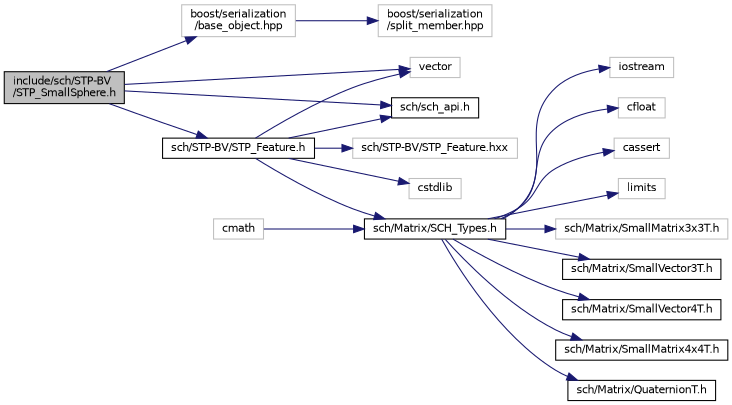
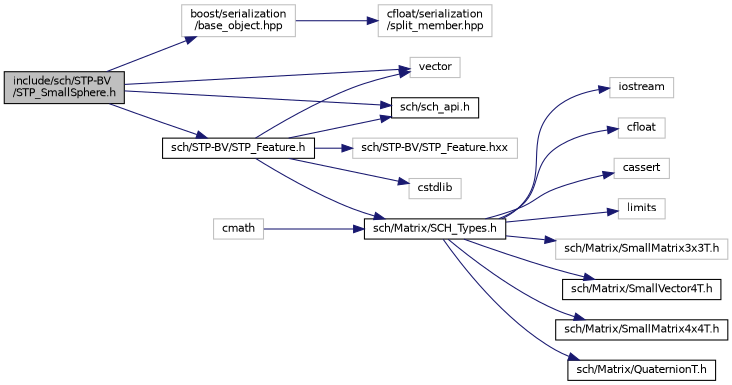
node "boost/serialization /split_member.hpp": label "boost/serialization /split_member.hpp" -> "cfloat/serialization /split_member.hpp"
node "sch/Matrix/SmallVector3T.h": removed
